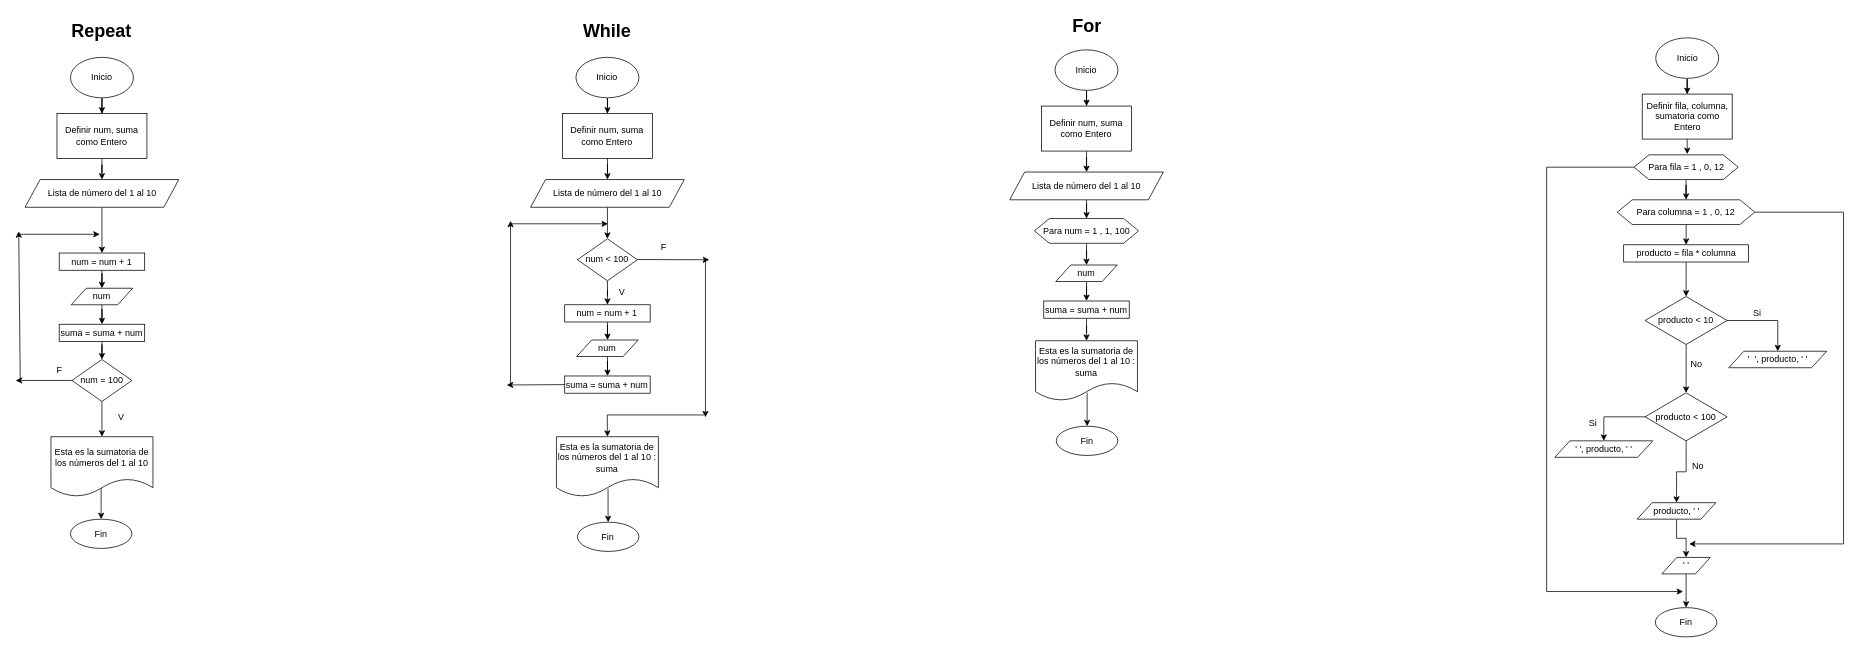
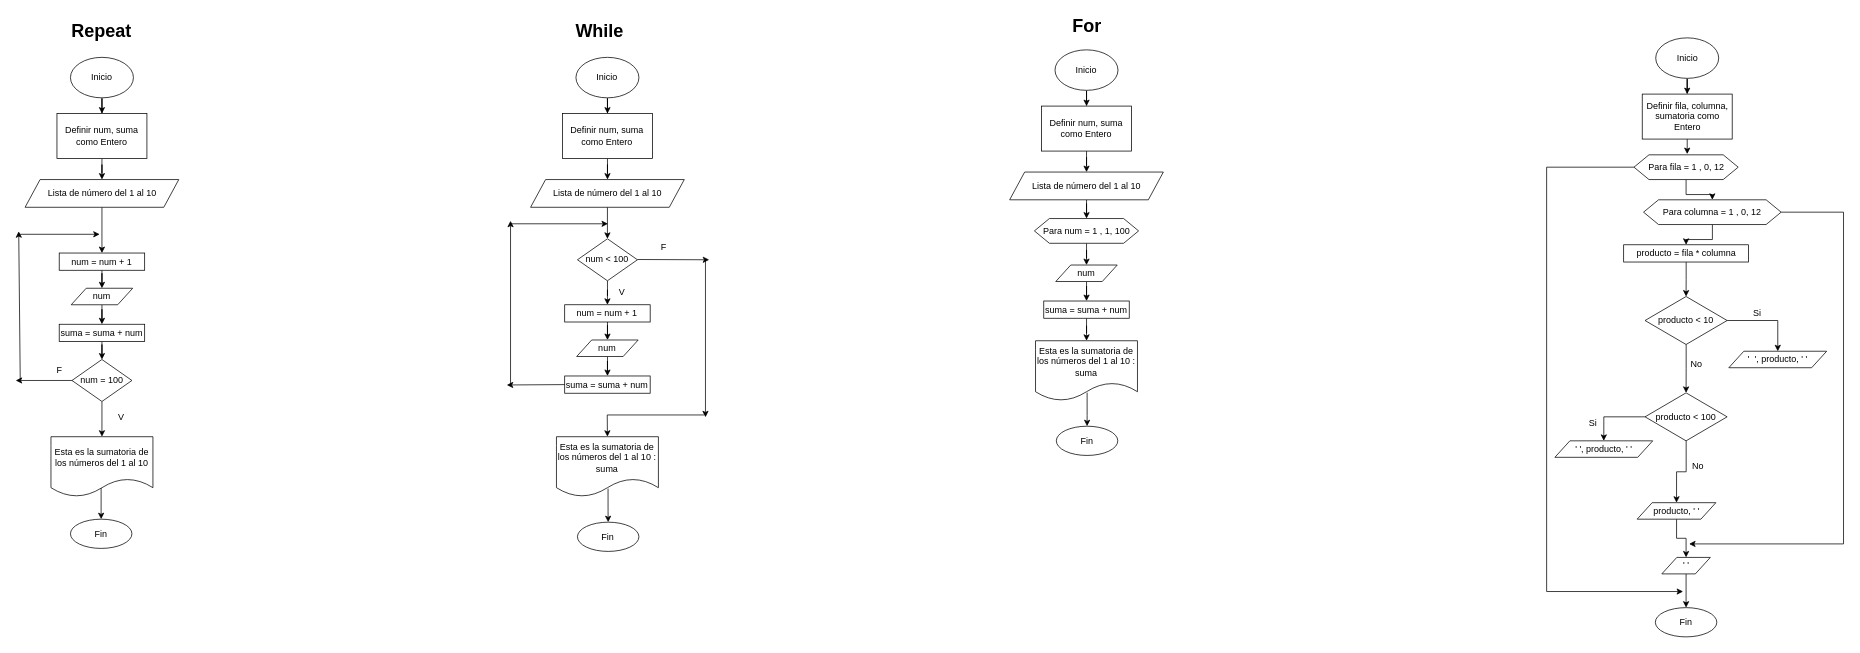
node "While": moved (607, 31) -> (600, 31)
node "Para columna = 1 , 0, 12": moved (1686, 212) -> (1713, 212)
